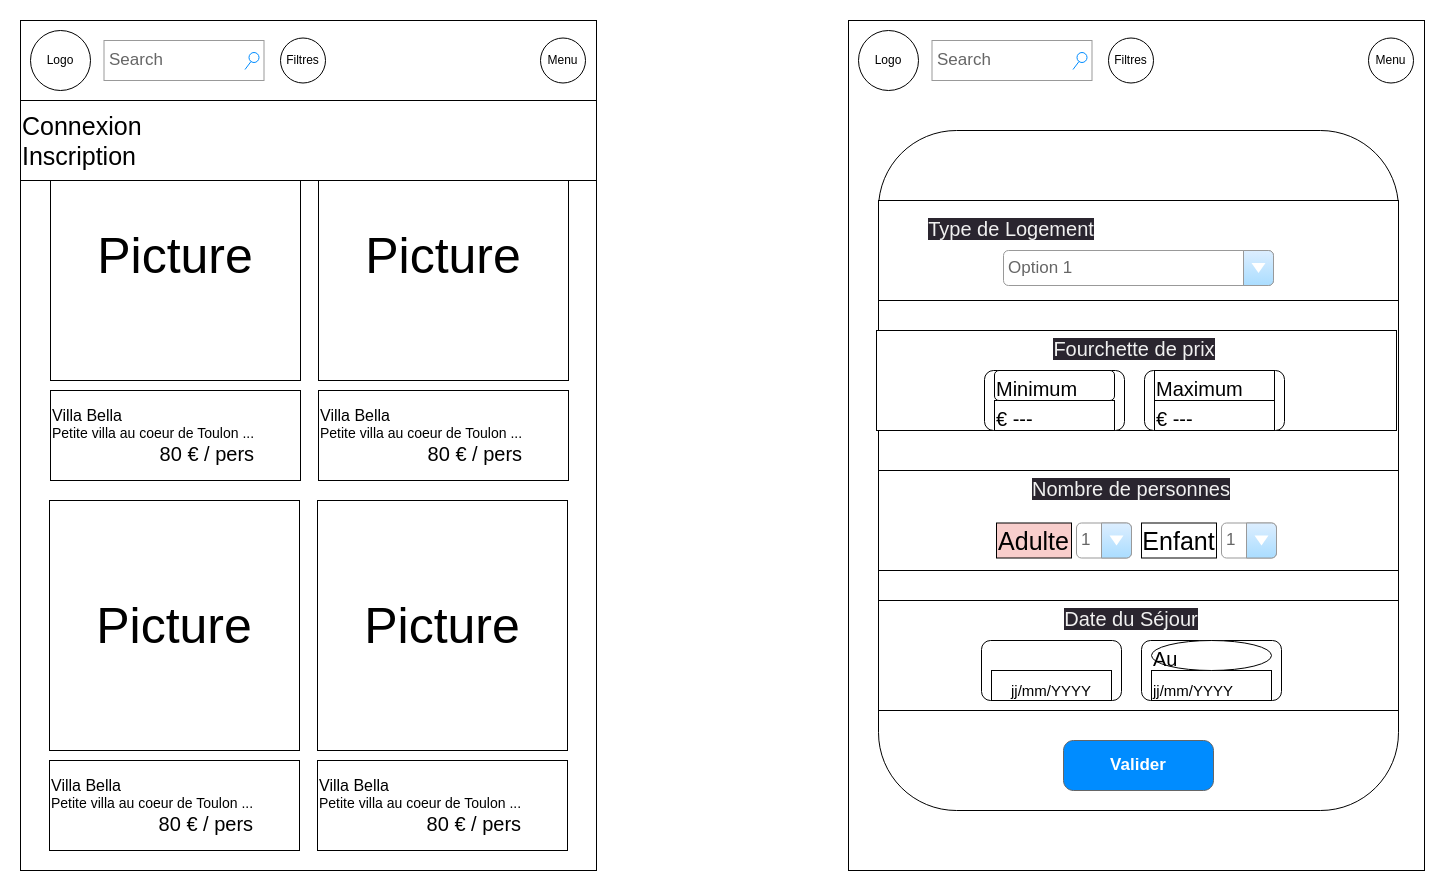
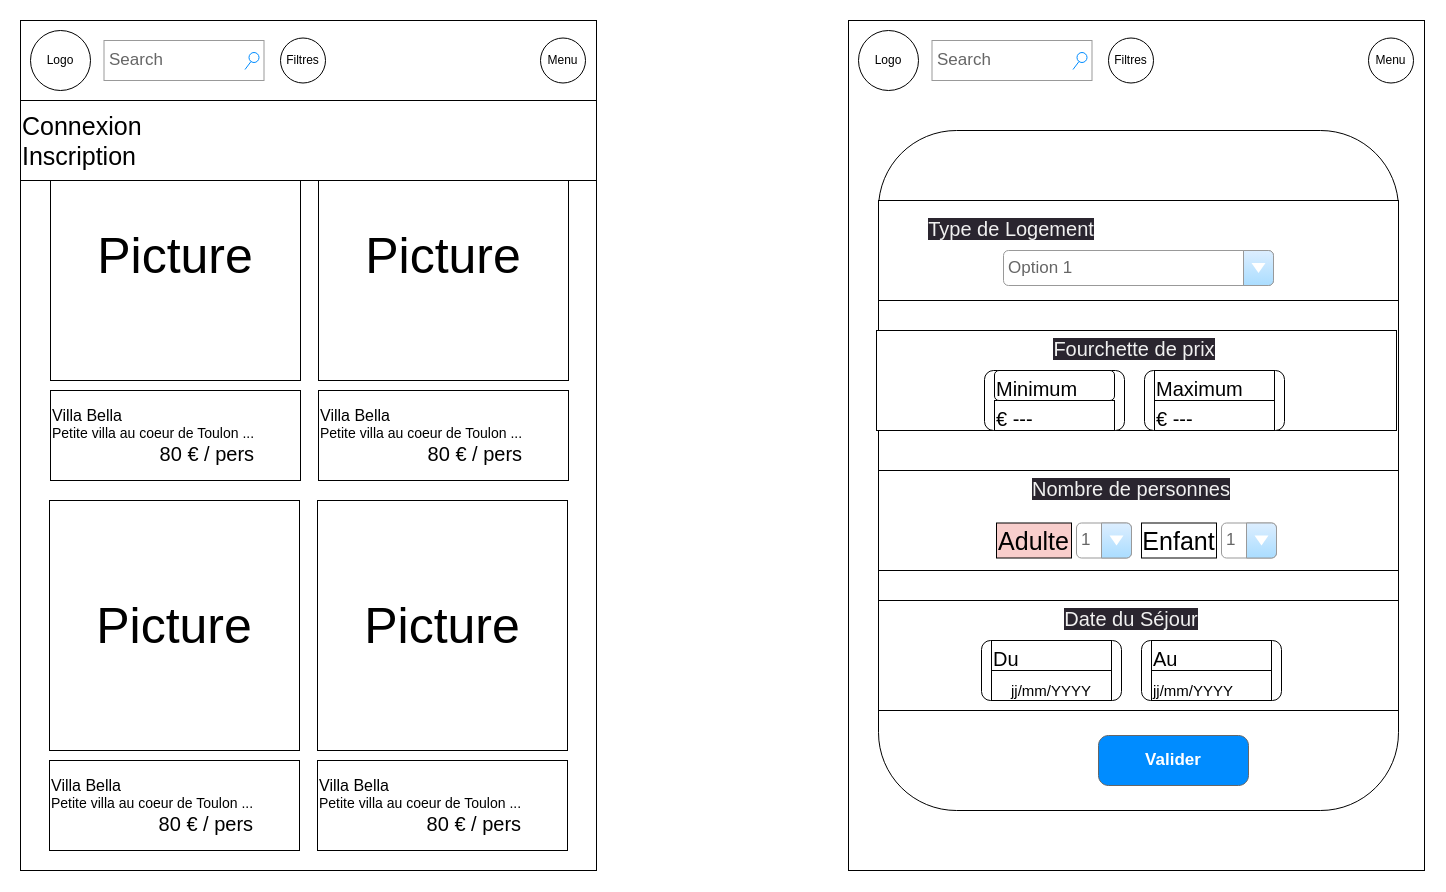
node "Du": added
node "Au": shape ellipse -> rectangle
node "Valider": moved (1139, 766) -> (1174, 761)
